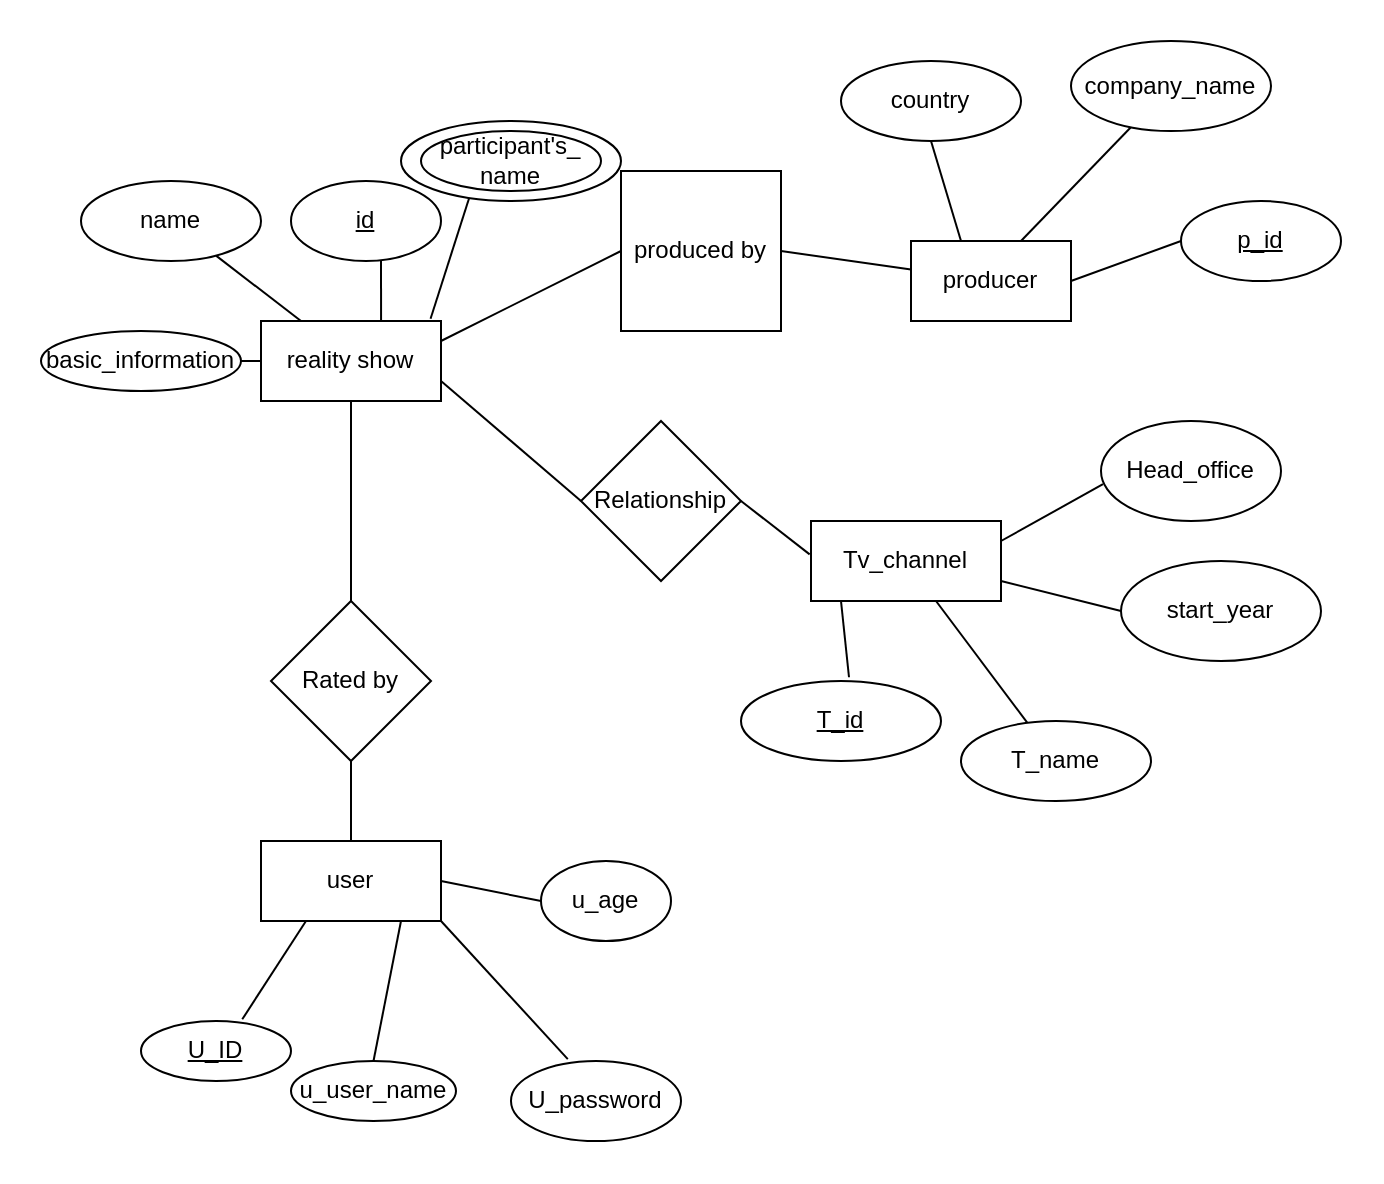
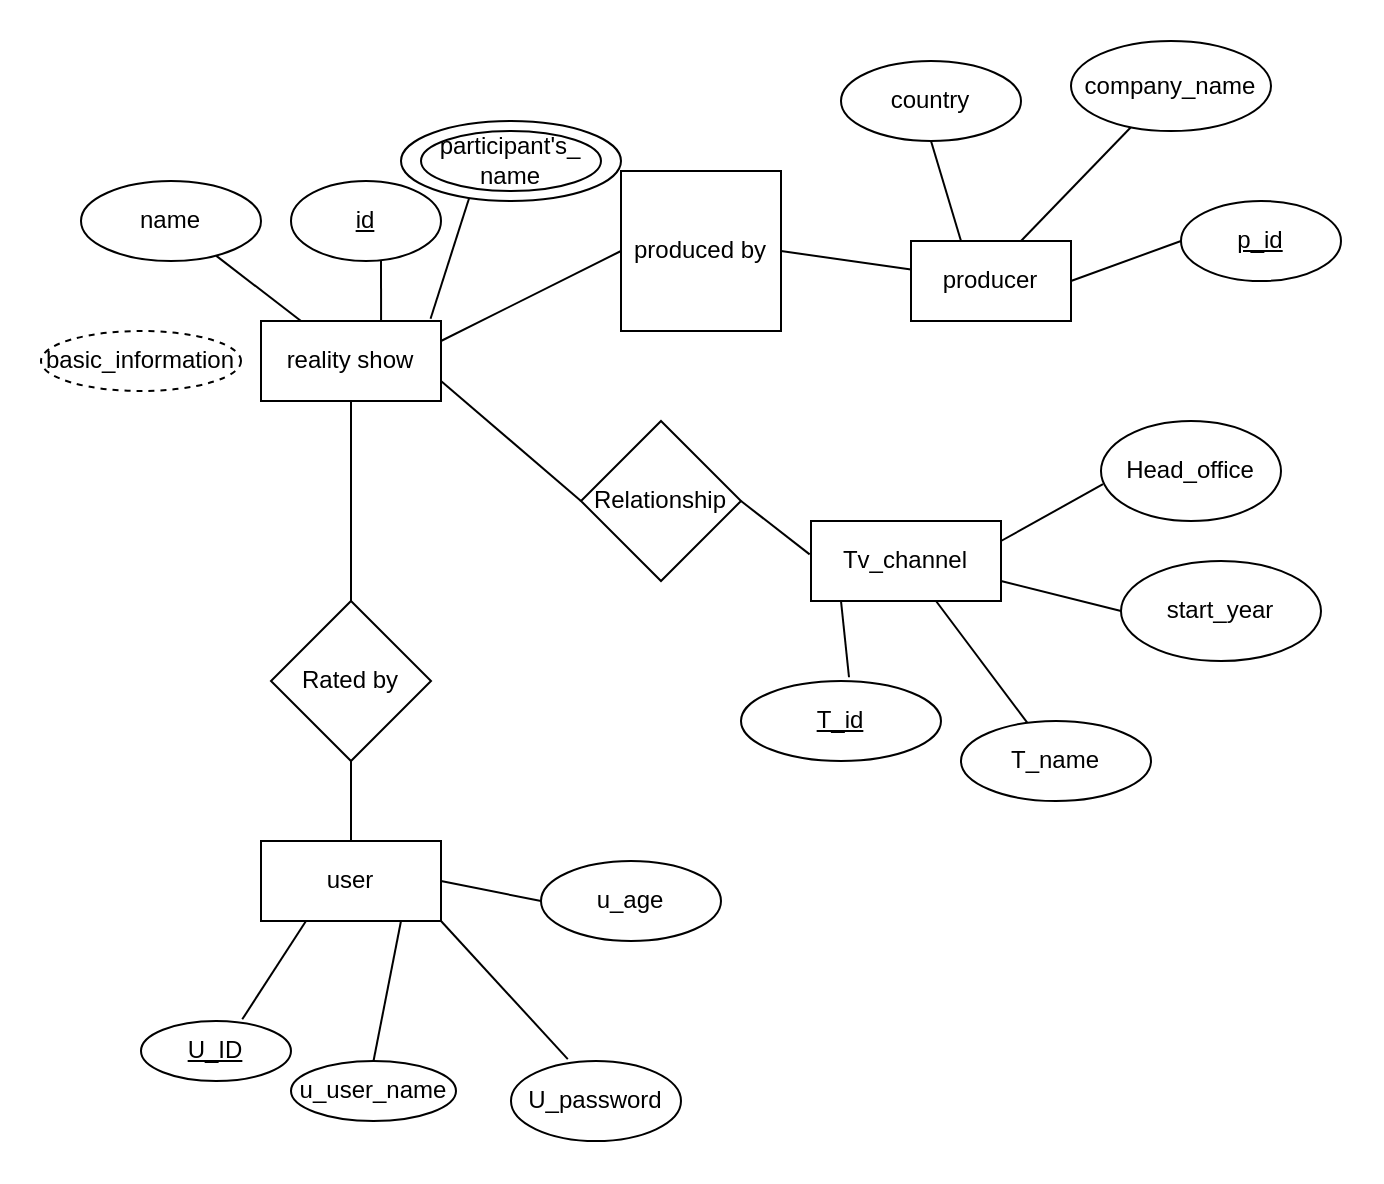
node "basic_information": style solid -> dashed
edge "basic_information" -- "reality show": removed
node "u_age": size 130x80 -> 180x80
